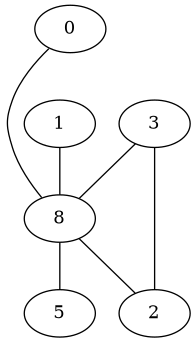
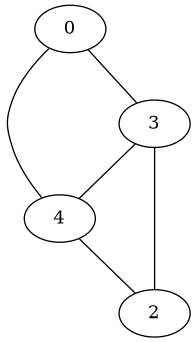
edge "0" -- "3": added
node "1": removed
node "8": label "8" -> "4"
node "5": removed
